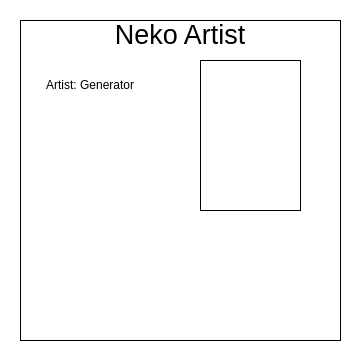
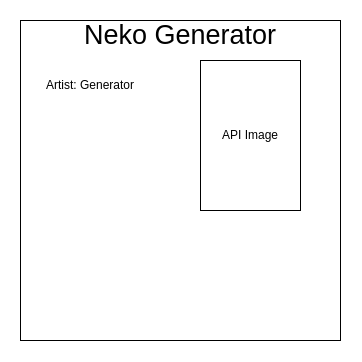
node "Neko Artist": label "Neko Artist" -> "Neko Generator"
node "API Image": added
